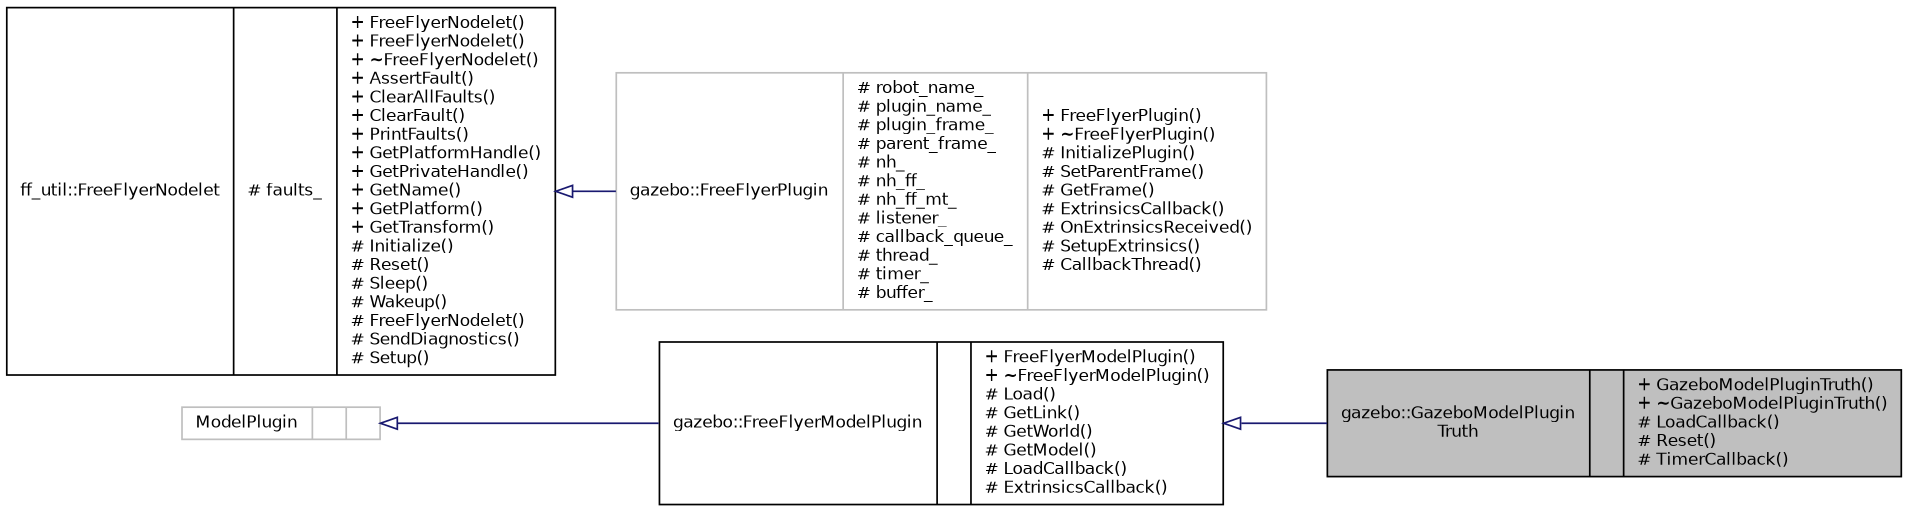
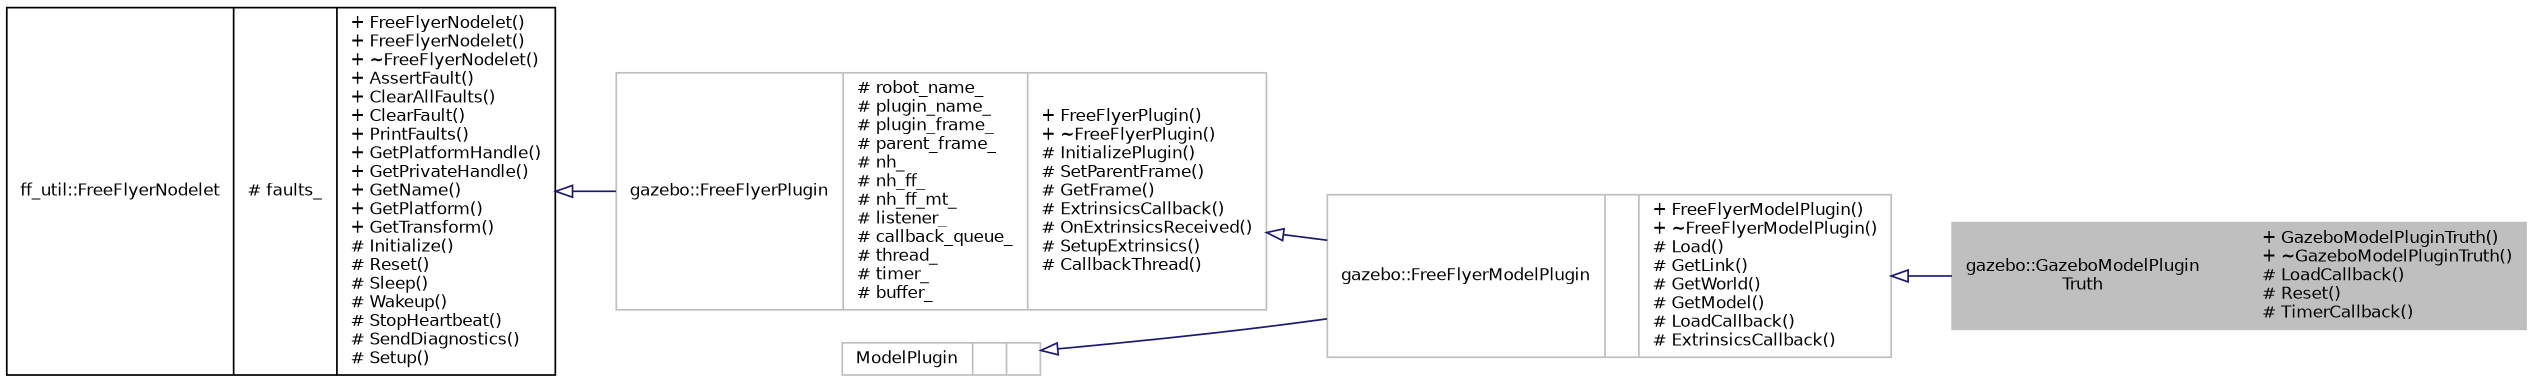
edge "gazebo::FreeFlyerModelPlugin" -> "gazebo::FreeFlyerPlugin": added
node "ff_util::FreeFlyerNodelet": text "# FreeFlyerNodelet()" -> "# StopHeartbeat()"
node "gazebo::FreeFlyerModelPlugin": color black -> grey75
node "gazebo::GazeboModelPlugin": color black -> grey75
